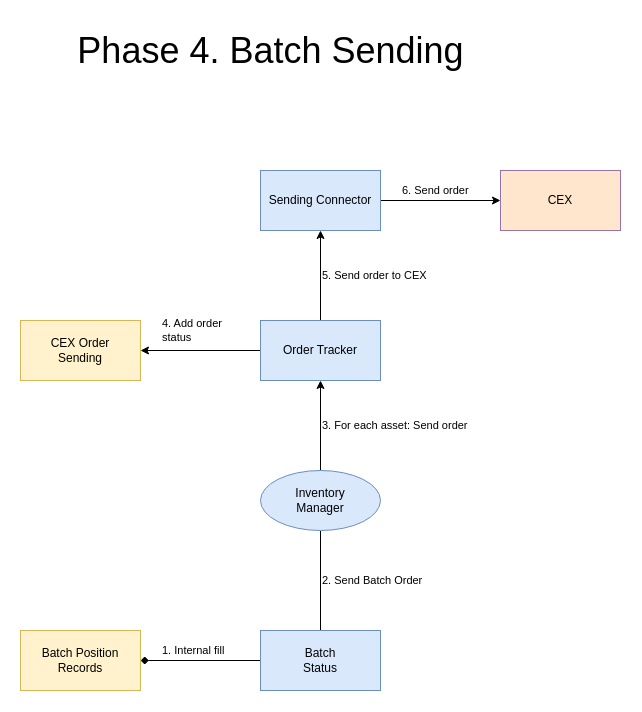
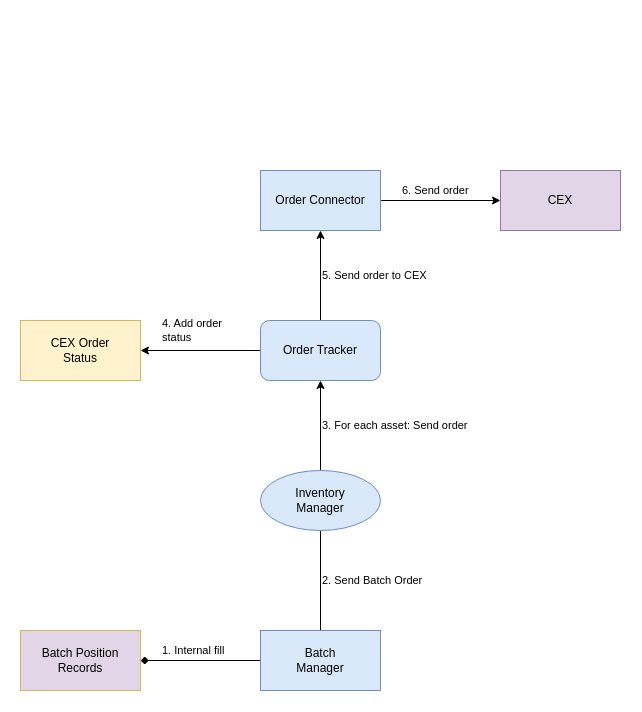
node "Phase 4. Batch Sending": removed
node "Sending Connector": label "Sending Connector" -> "Order Connector"
node "CEX": fillcolor #ffe6cc -> #e1d5e7
node "CEX Order Sending": label "CEX Order Sending" -> "CEX Order Status"
node "Order Tracker": shape rectangle -> rounded rectangle
node "Batch Position Records": fillcolor #fff2cc -> #e1d5e7
node "Batch Status": label "Batch Status" -> "Batch Manager"
